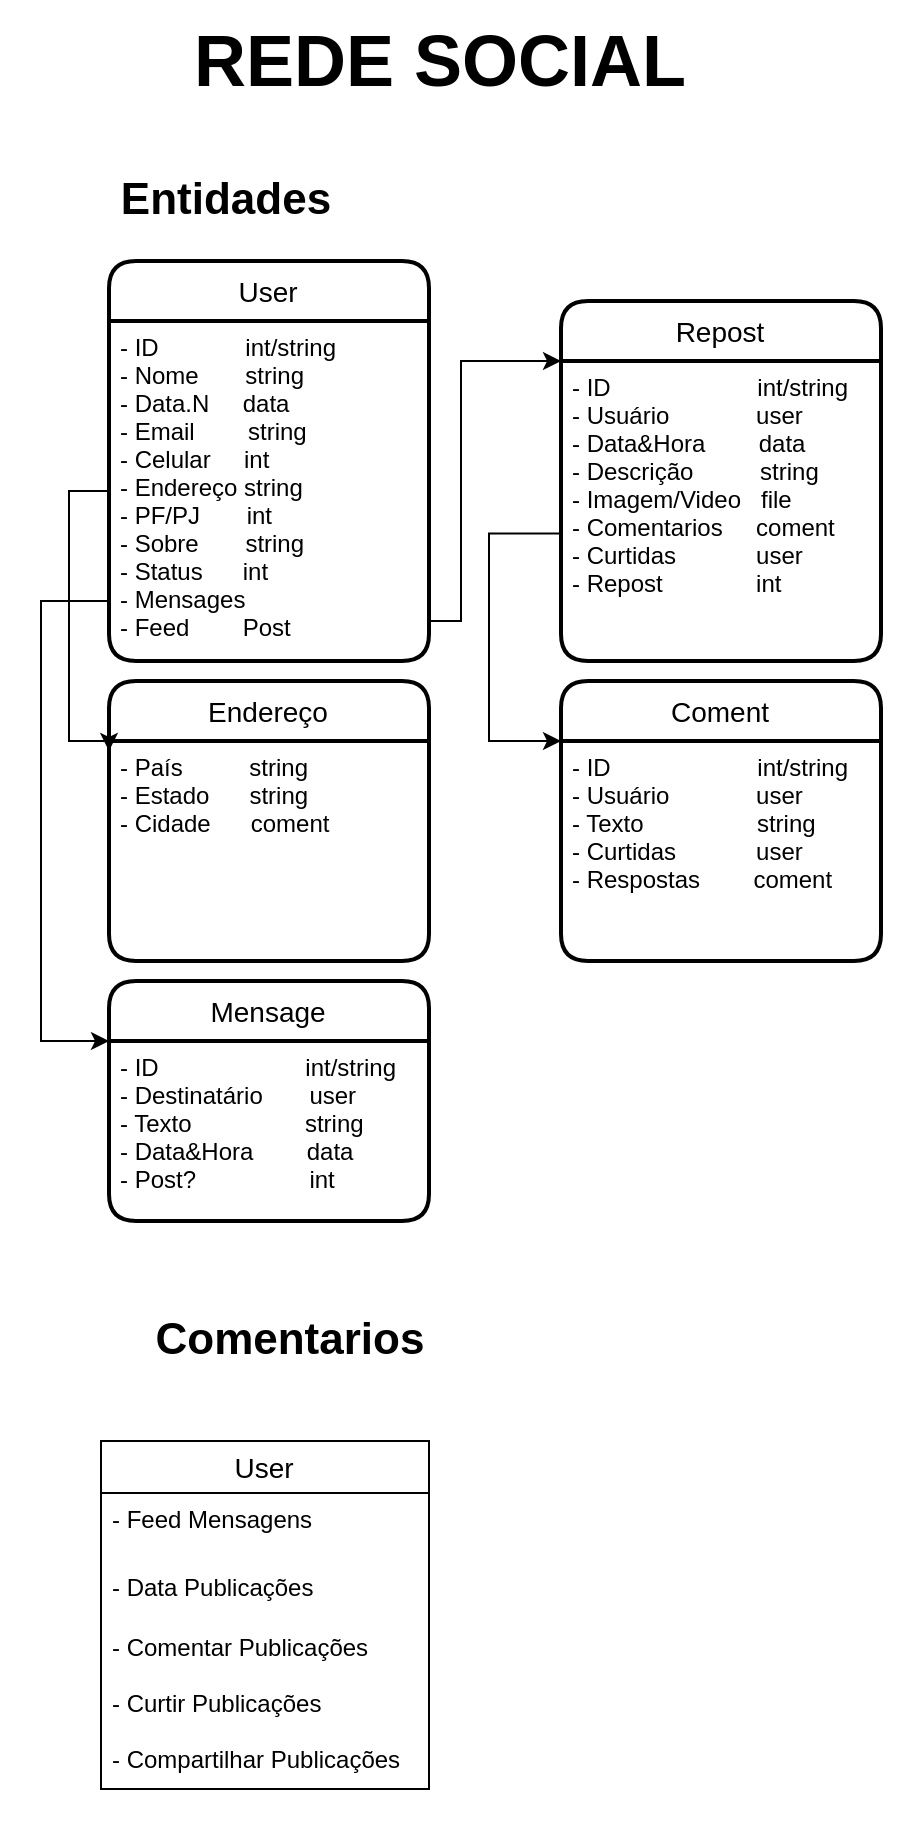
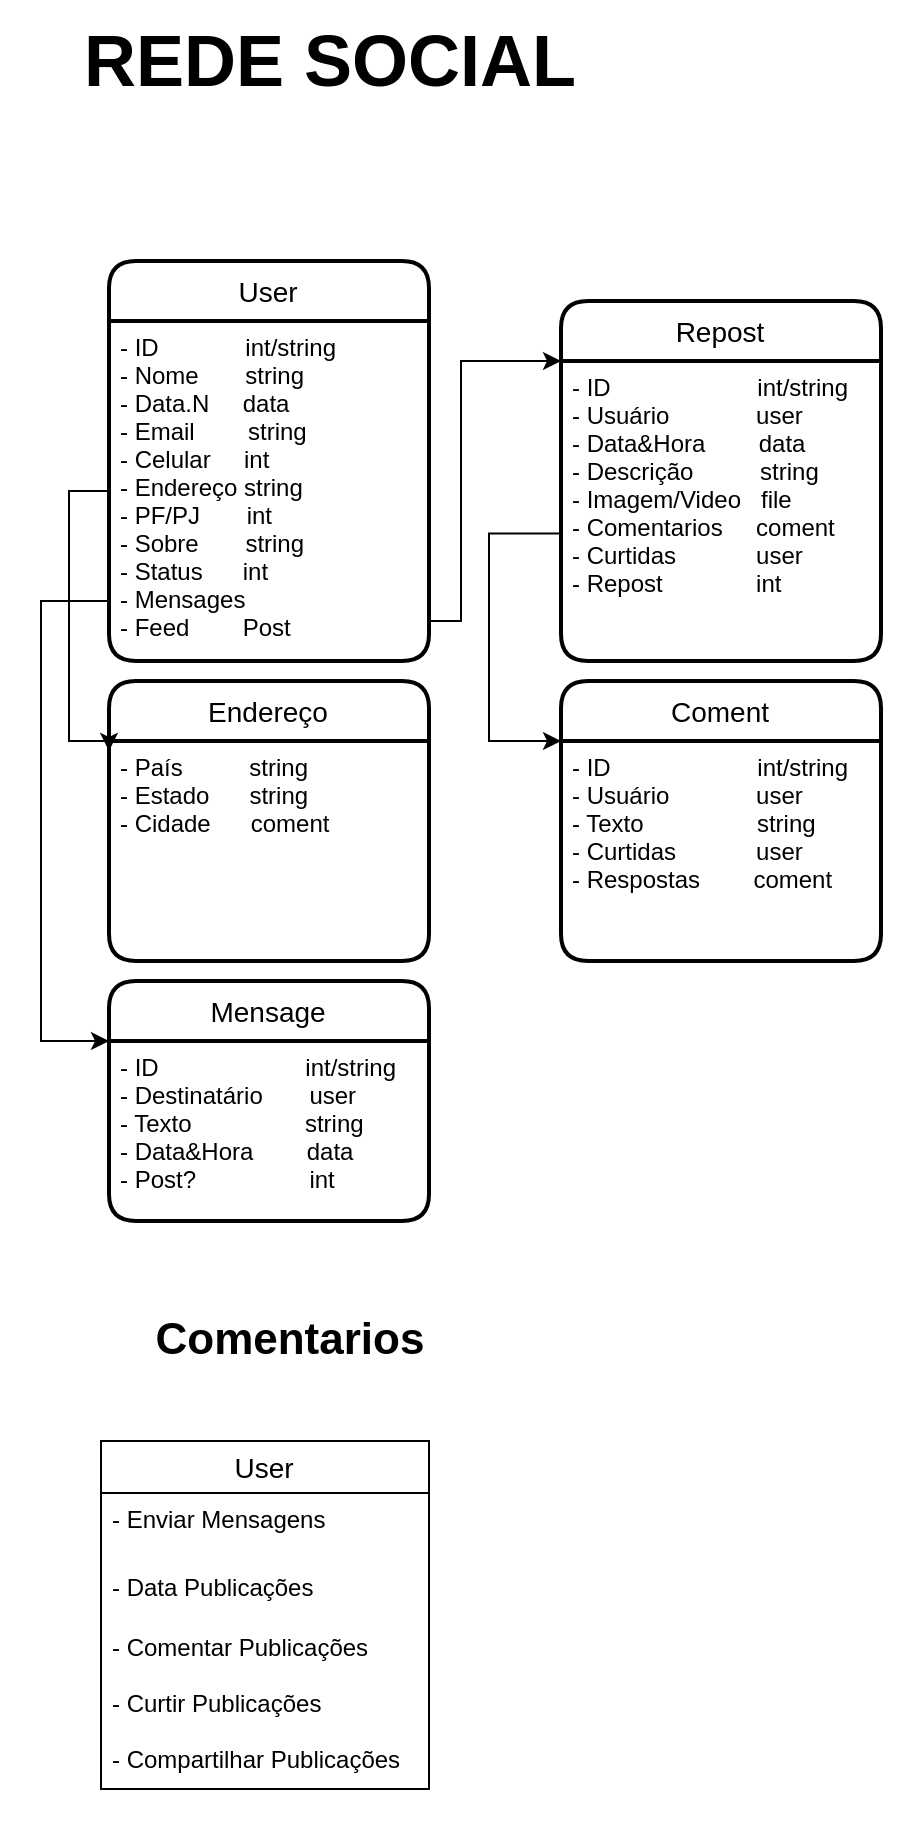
node "REDE SOCIAL": moved (441, 61) -> (331, 61)
node "Entidades": removed
node "- Feed Mensagens": label "- Feed Mensagens" -> "- Enviar Mensagens"
